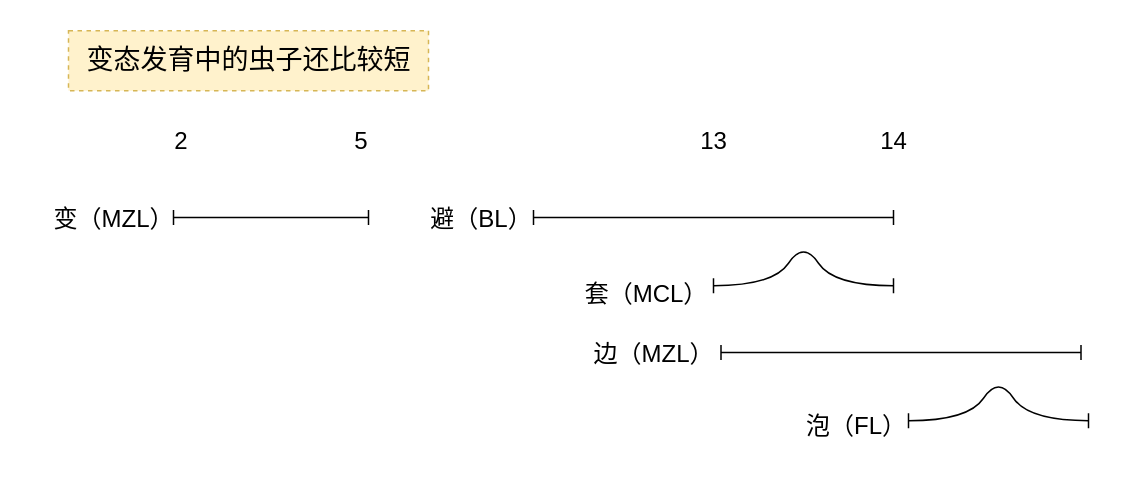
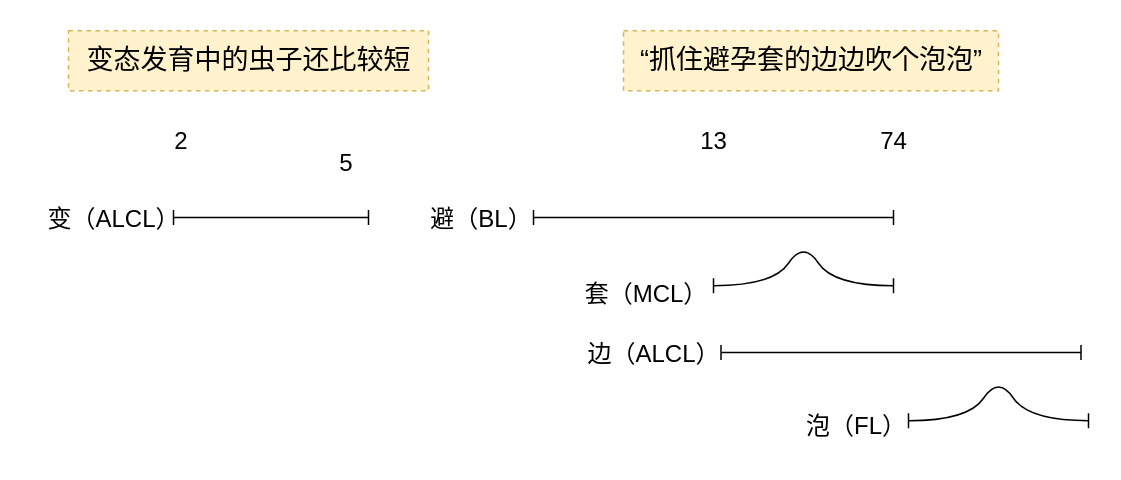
node "“抓住避孕套的边边吹个泡泡”": added
node "5": moved (361, 140) -> (346, 163)
node "14": label "14" -> "74"
node "变（MZL）": label "变（MZL）" -> "变（ALCL）"
node "边（MZL）": label "边（MZL）" -> "边（ALCL）"
